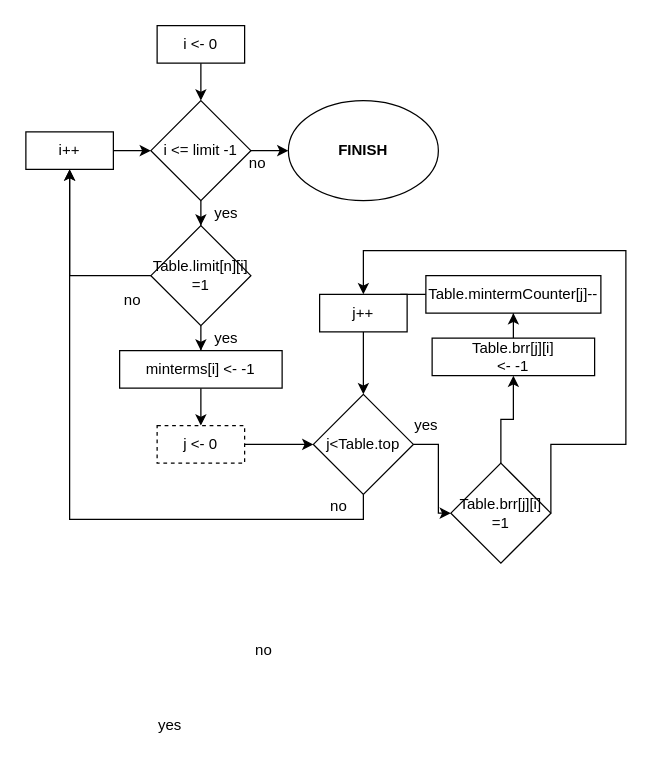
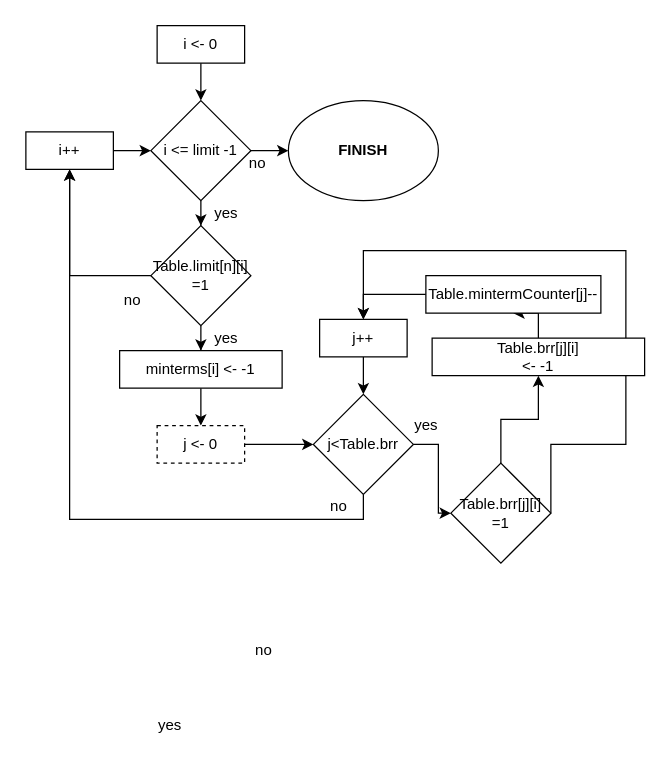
node "j++": moved (363, 313) -> (363, 338)
node "Table.brr[j][i] <- -1": size 163x38 -> 213x38
node "j<Table.top": label "j<Table.top" -> "j<Table.brr"
